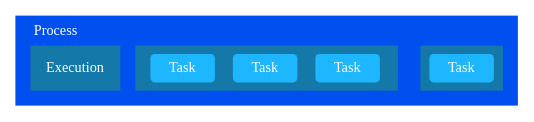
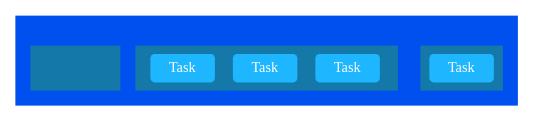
node "Process": removed
node "Execution": removed
